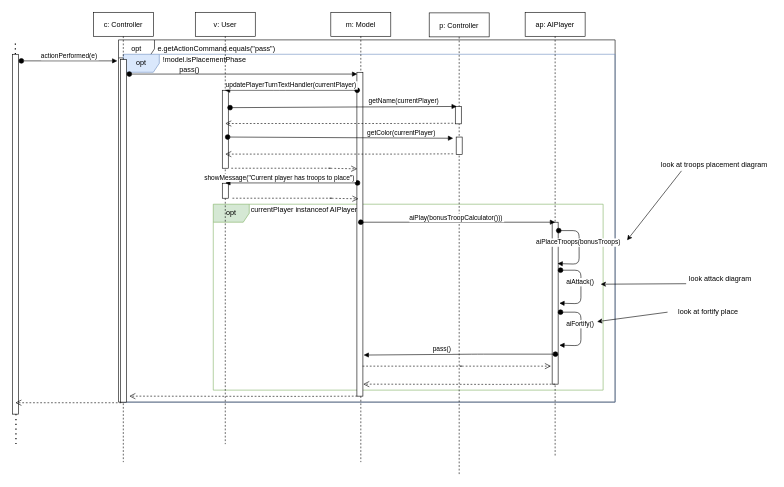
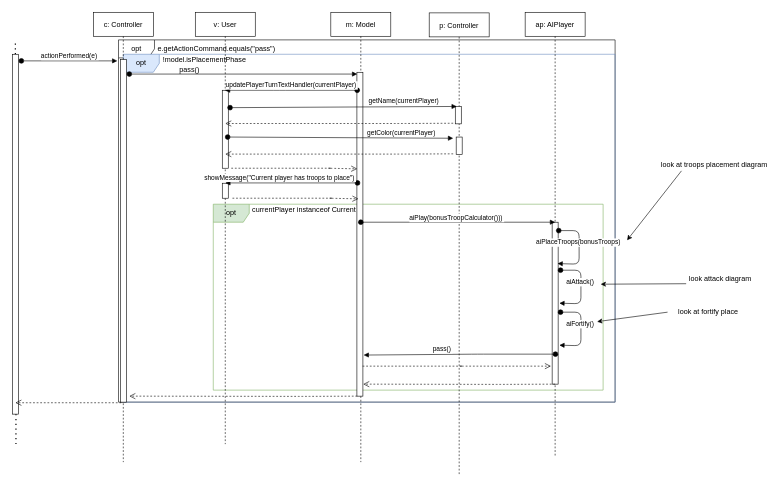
node "currentPlayer instanceof AIPlayer": label "currentPlayer instanceof AIPlayer" -> "currentPlayer instanceof Current"
